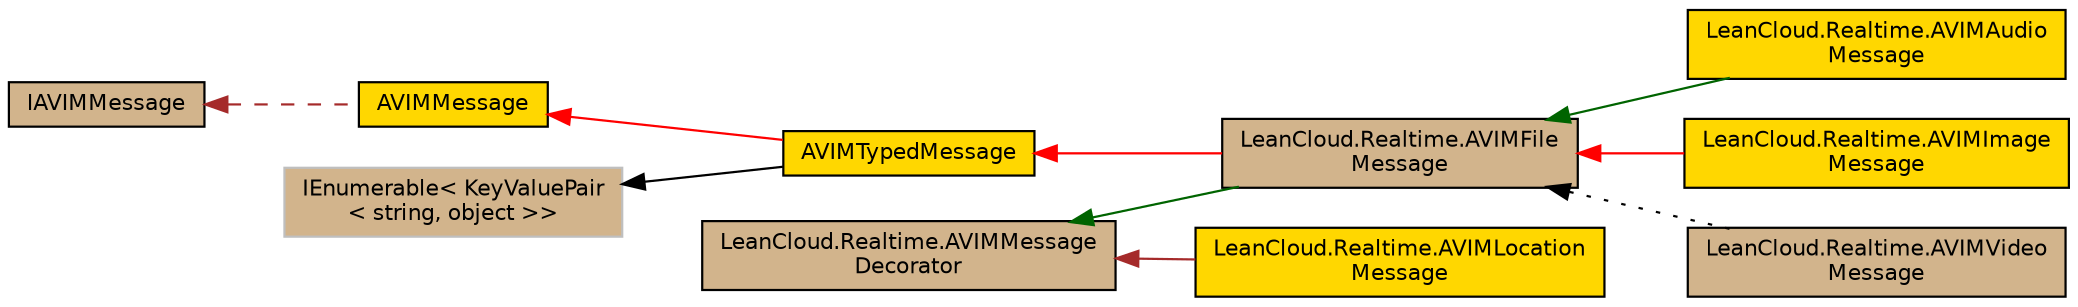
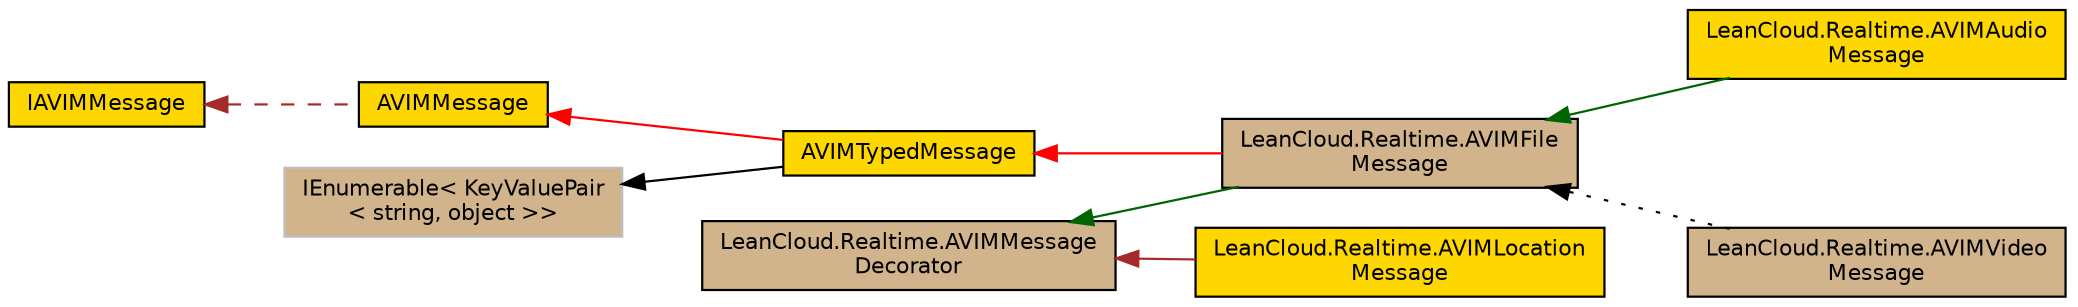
node "IAVIMMessage": fillcolor tan -> gold
node "LeanCloud.Realtime.AVIMImage Message": removed
